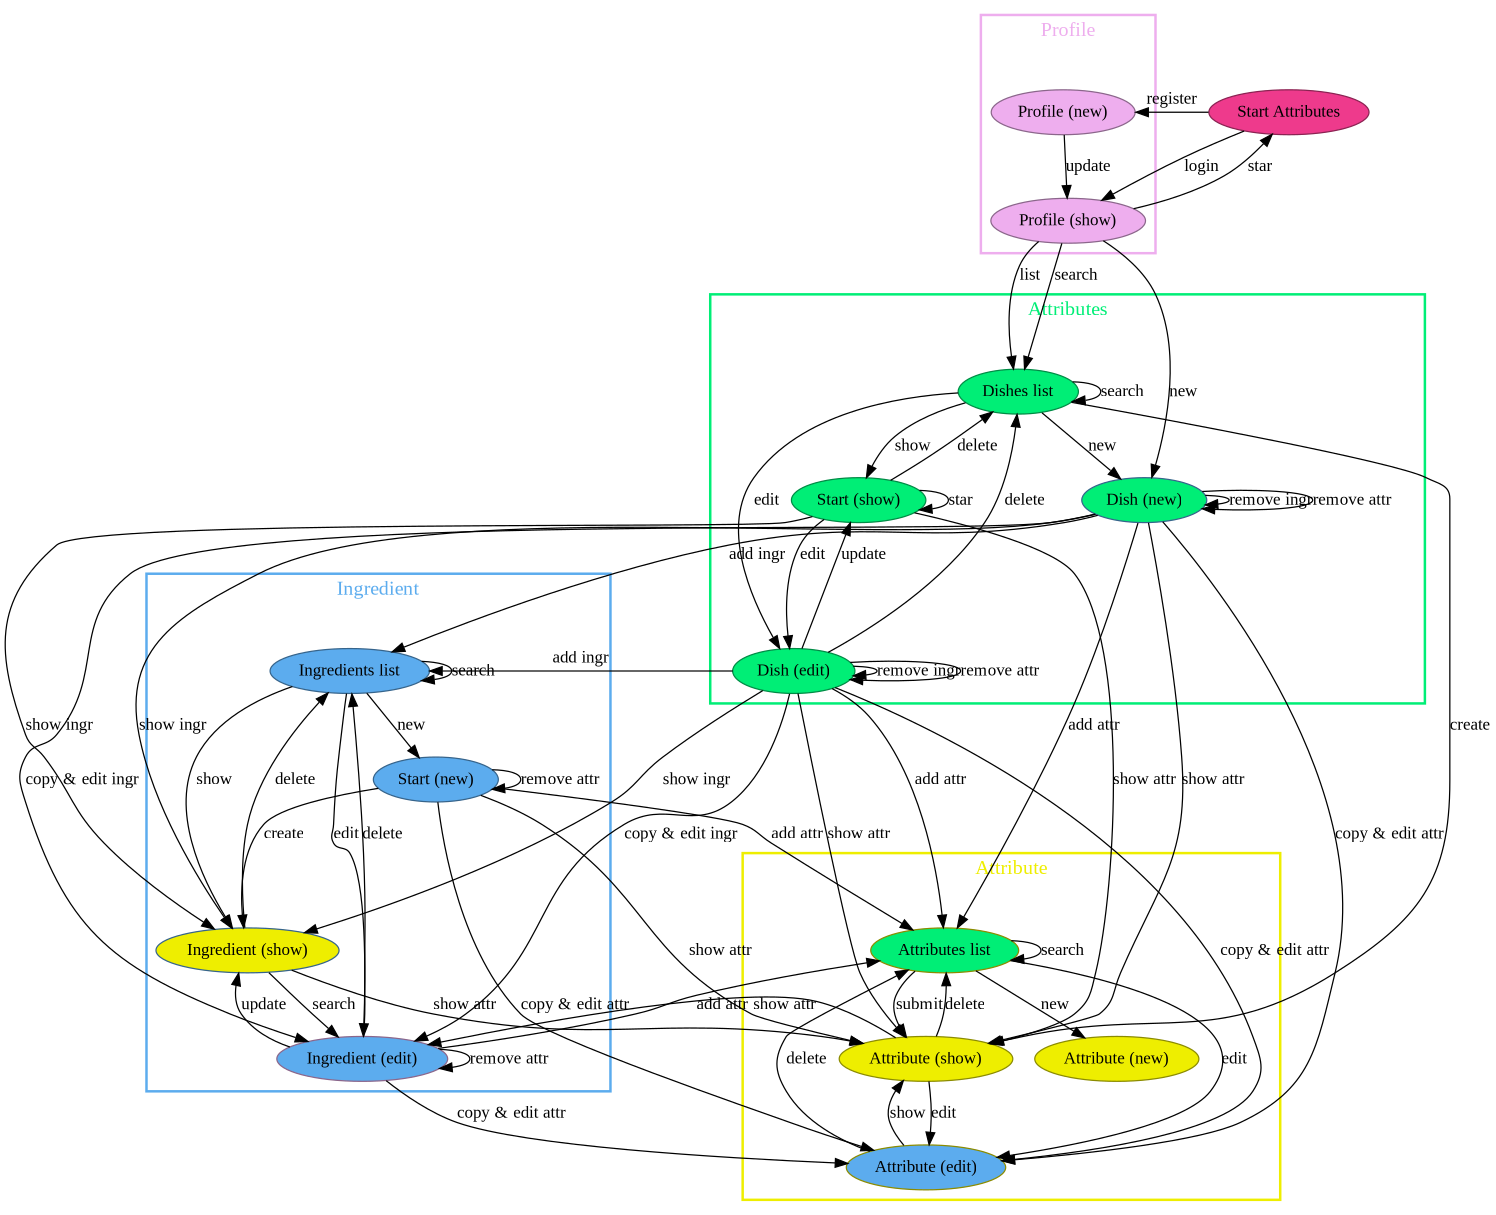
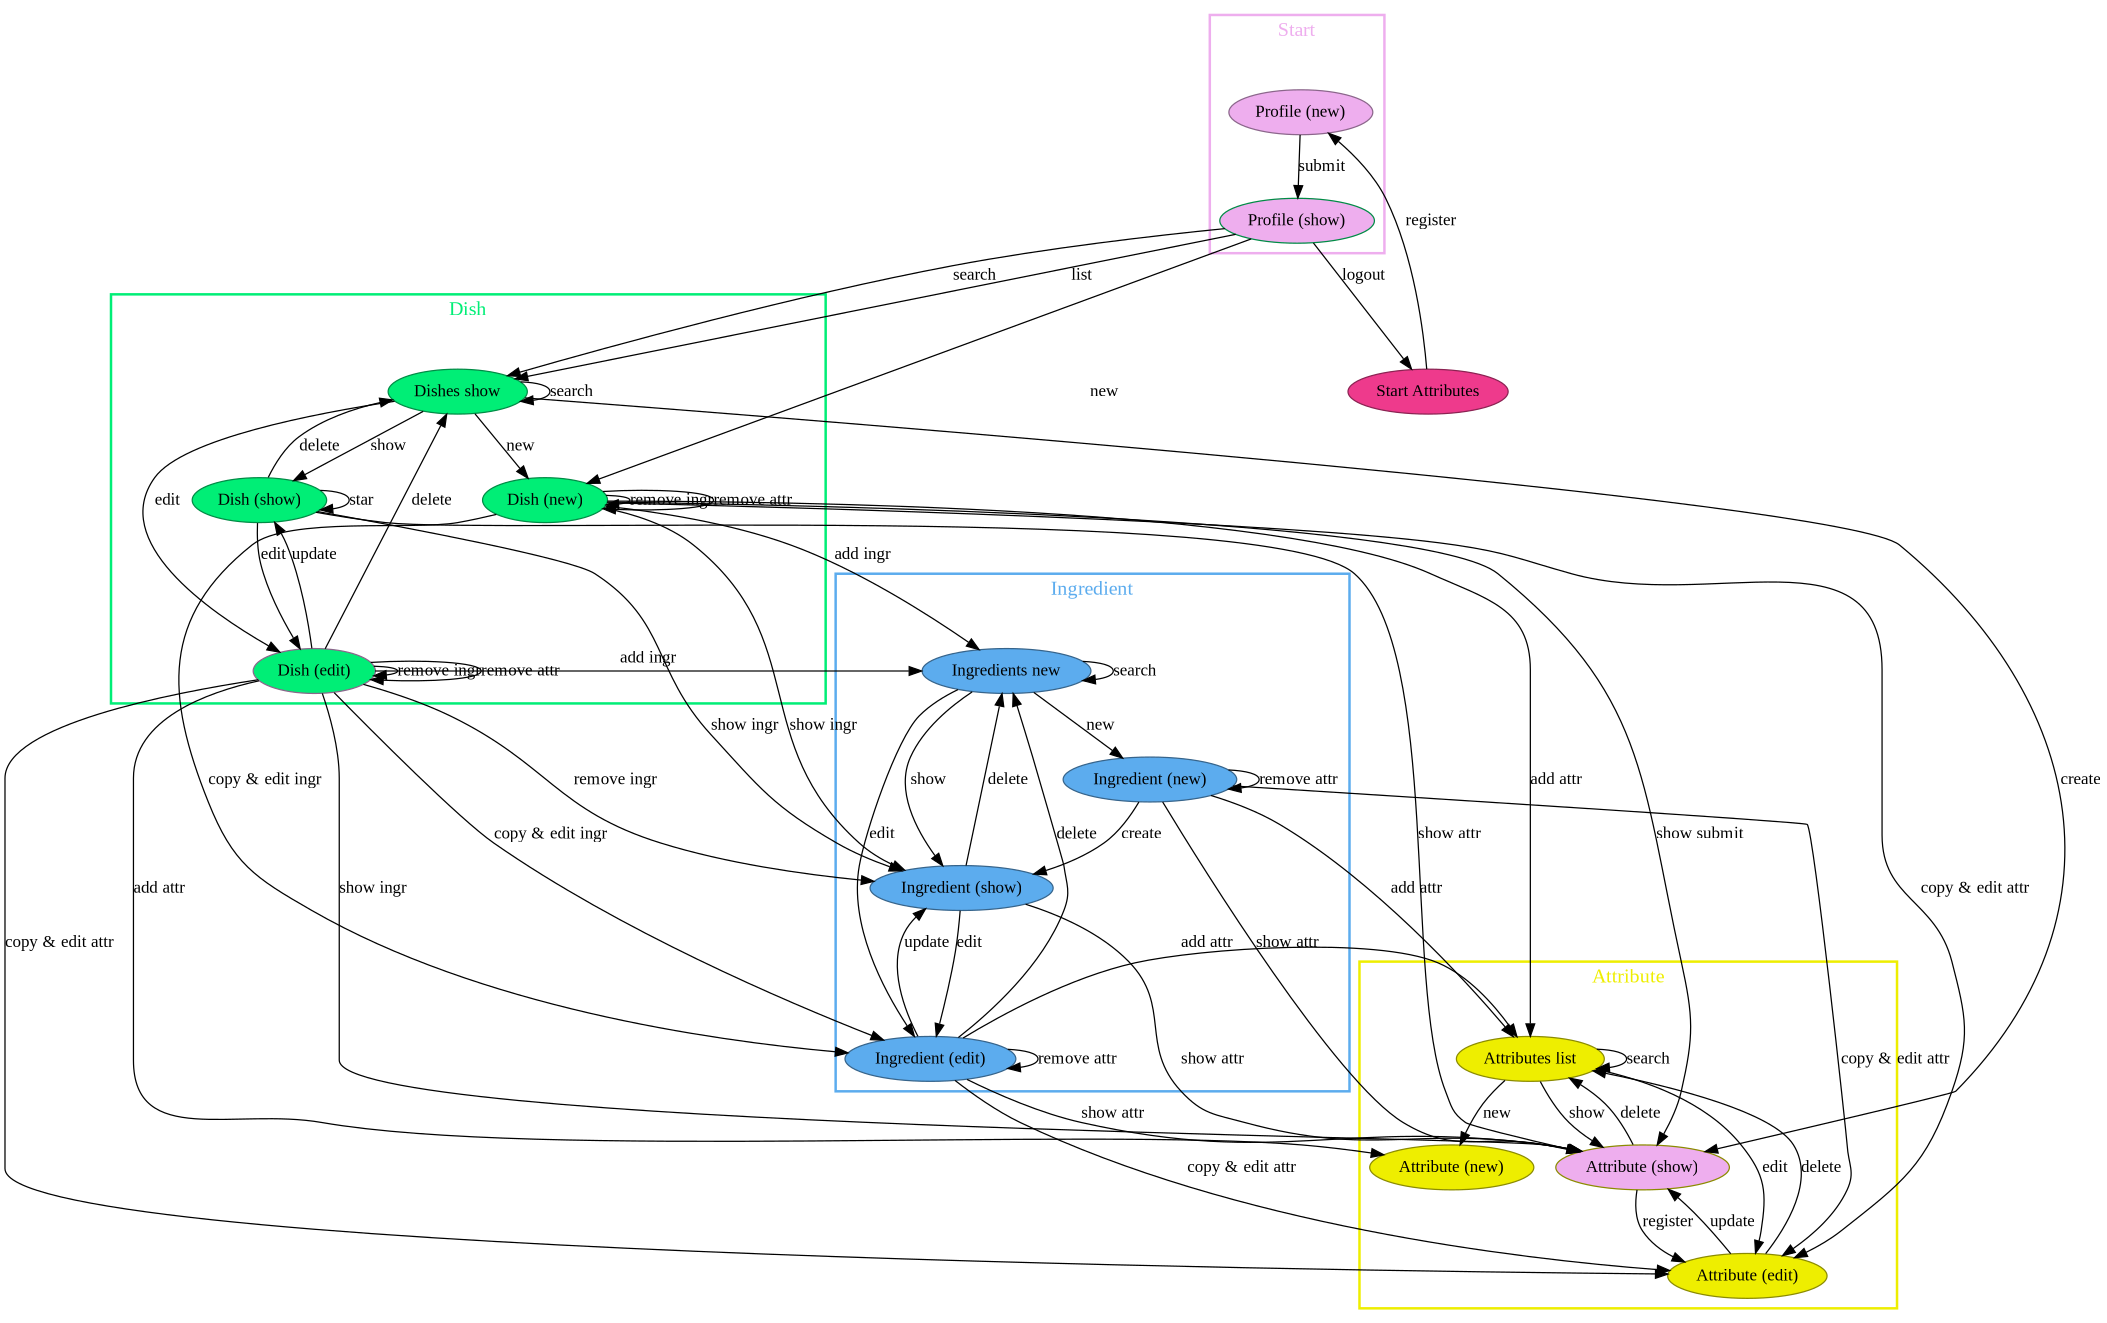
cluster "Profile": label "Profile" -> "Start"
edge "Start Attributes" -> "Profile (show)": removed, label "login"
edge "Profile (new)" -> "Profile (show)": label "update" -> "submit"
edge "Profile (show)" -> "Start Attributes": label "star" -> "logout"
node "Profile (show)": color plum4 -> springgreen4
cluster "Attributes": label "Attributes" -> "Dish"
node "Dishes list": label "Dishes list" -> "Dishes show"
node "Start (show)": label "Start (show)" -> "Dish (show)"
node "Dish (new)": color steelblue4 -> springgreen4
node "Ingredients list": label "Ingredients list" -> "Ingredients new"
node "Dish (edit)": color springgreen4 -> plum4
node "Start (new)": label "Start (new)" -> "Ingredient (new)"
edge "Dish (edit)" -> "Ingredient (show)": label "show ingr" -> "remove ingr"
edge "Dish (new)" -> "Attribute (show)": label "show attr" -> "show submit"
edge "Dish (edit)" -> "Attributes list": now "Dish (edit)" -> "Attribute (new)"
edge "Dish (edit)" -> "Attribute (show)": label "show attr" -> "show ingr"
node "Ingredient (show)": fillcolor yellow2 -> steelblue2
node "Attributes list": fillcolor springgreen2 -> yellow2
edge "Ingredient (show)" -> "Ingredient (edit)": label "search" -> "edit"
edge "Attributes list" -> "Attribute (show)": label "submit" -> "show"
edge "Attribute (show)" -> "Ingredient (edit)": reversed
node "Ingredient (edit)": color plum4 -> steelblue4
node "Attribute (show)": fillcolor yellow2 -> plum2
edge "Attribute (edit)" -> "Attribute (show)": label "show" -> "update"
edge "Attribute (show)" -> "Attribute (edit)": label "edit" -> "register"
node "Attribute (edit)": fillcolor steelblue2 -> yellow2
